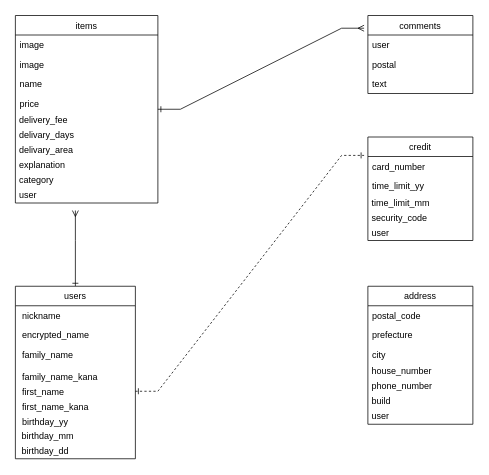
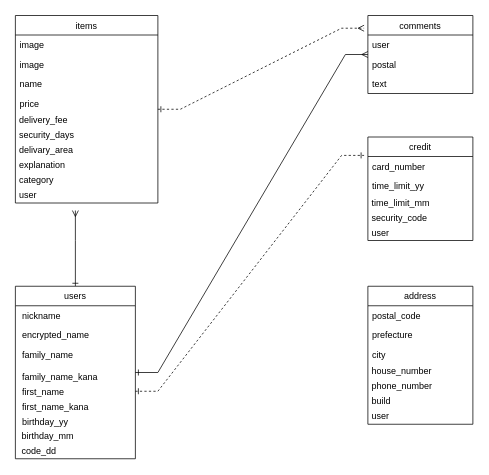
edge "comments" -- "items": style solid -> dashed
node "delivary_days": label "delivary_days" -> "security_days"
edge "comments" -- "users": added
node "birthday_dd": label "birthday_dd" -> "code_dd"
